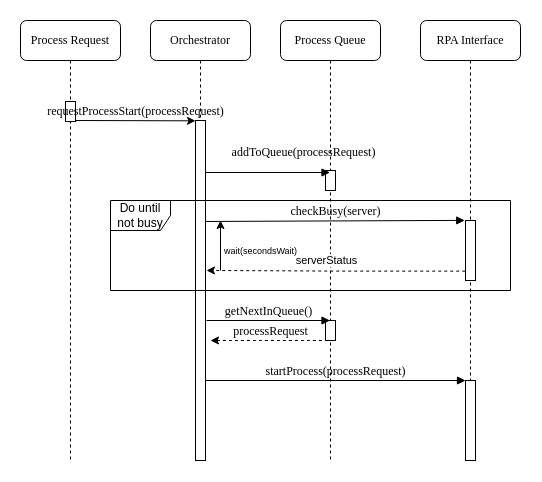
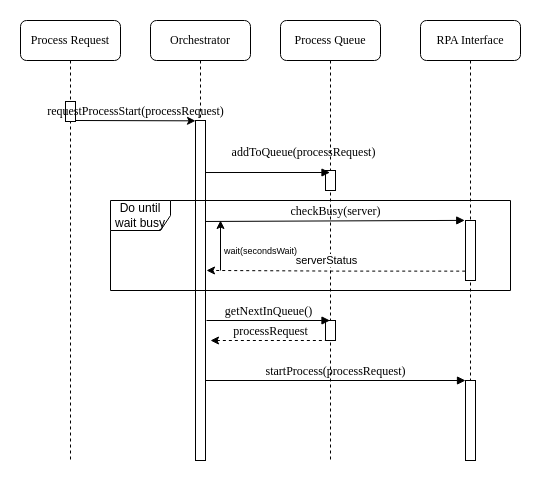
node "Do until not busy": label "Do until not busy" -> "Do until wait busy"
